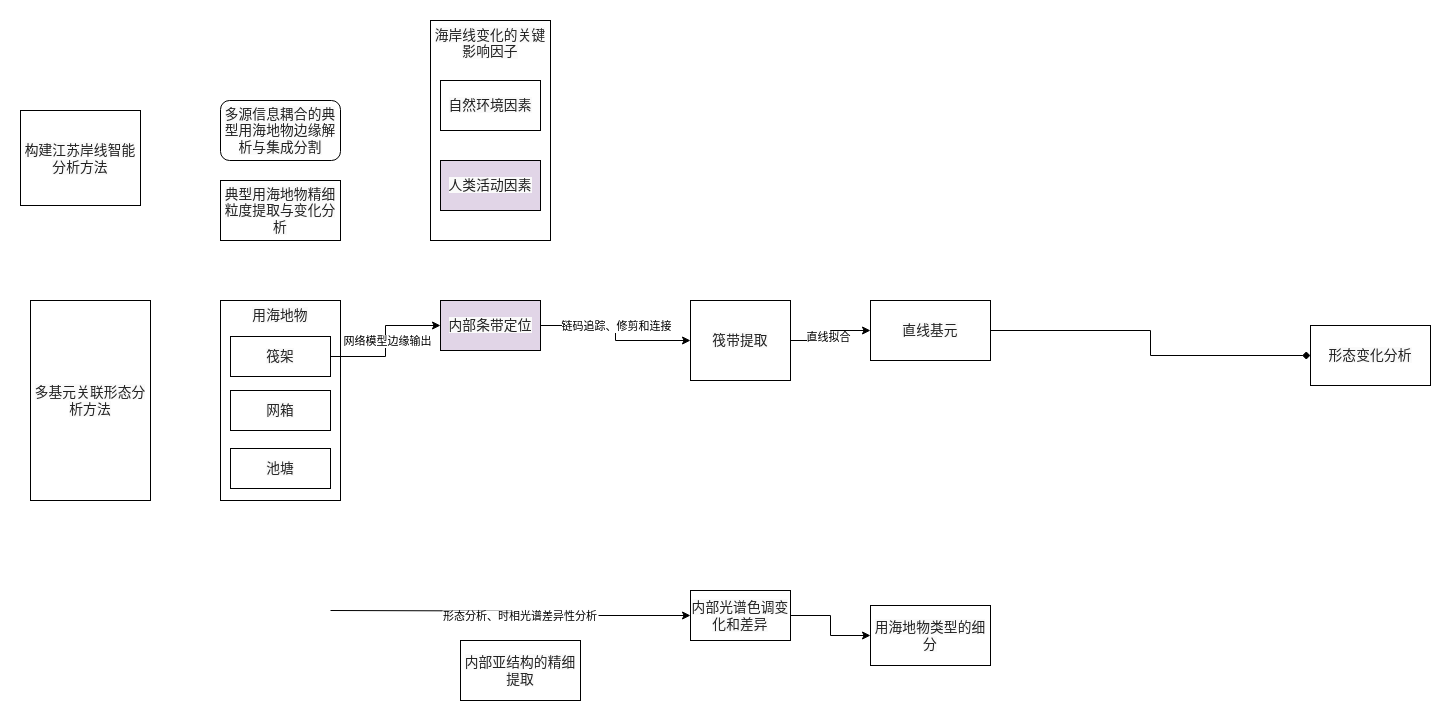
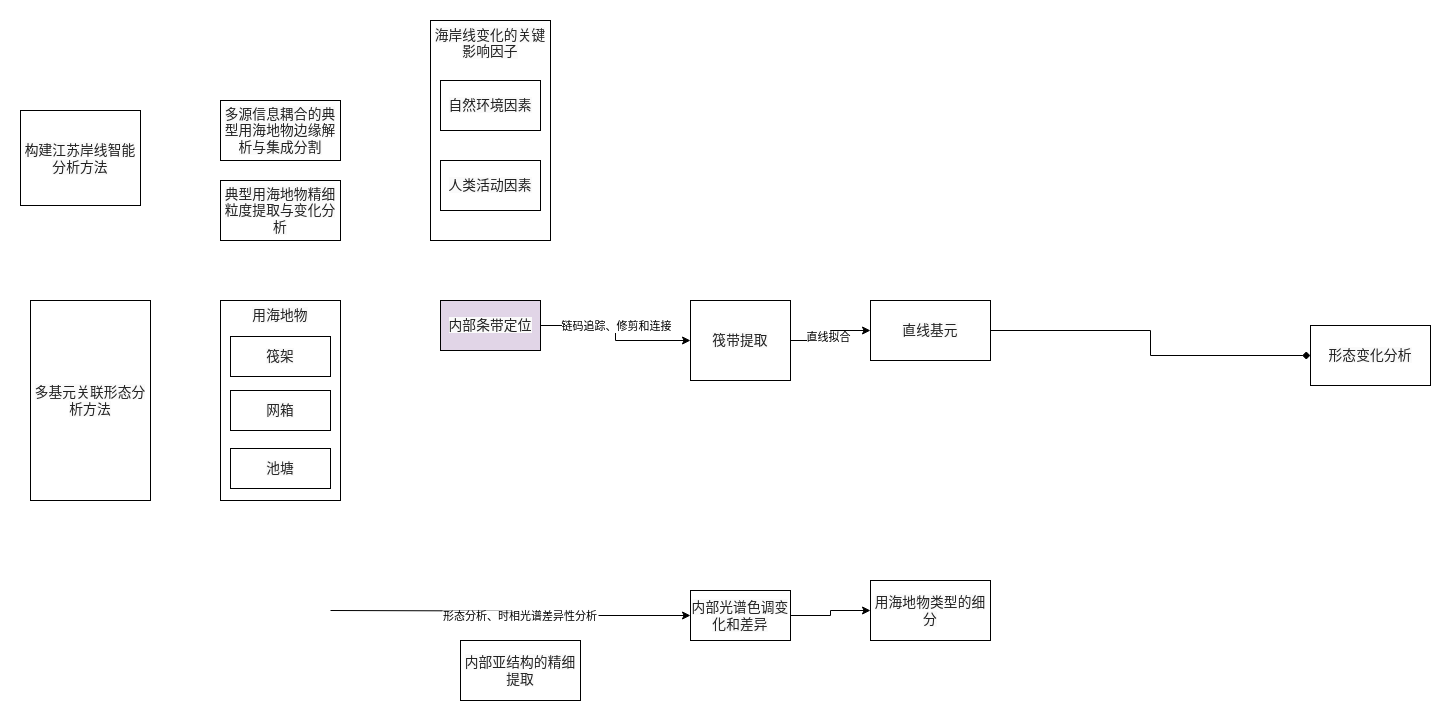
node "多源信息耦合的典型用海地物边缘解析与集成分割": shape rounded rectangle -> rectangle
node "人类活动因素": fillcolor #e1d5e7 -> #ffffff
edge "筏架" -> "内部条带定位": removed, label "网络模型边缘输出"
node "用海地物类型的细分": moved (931, 636) -> (931, 611)
